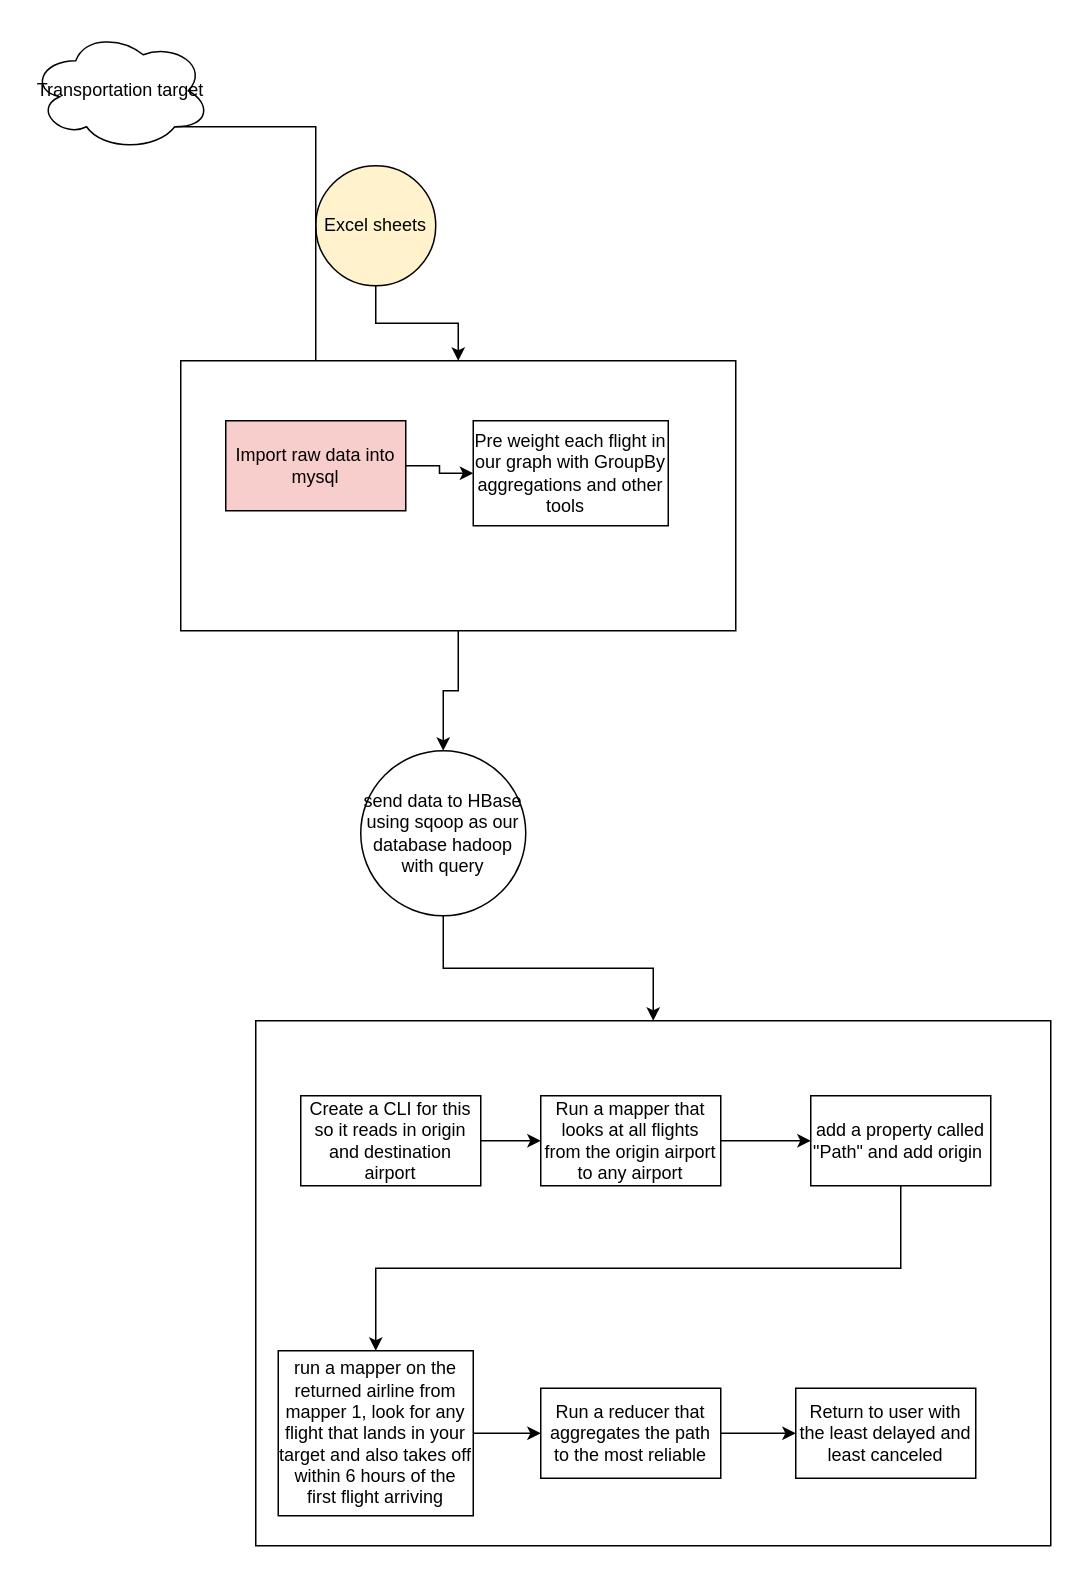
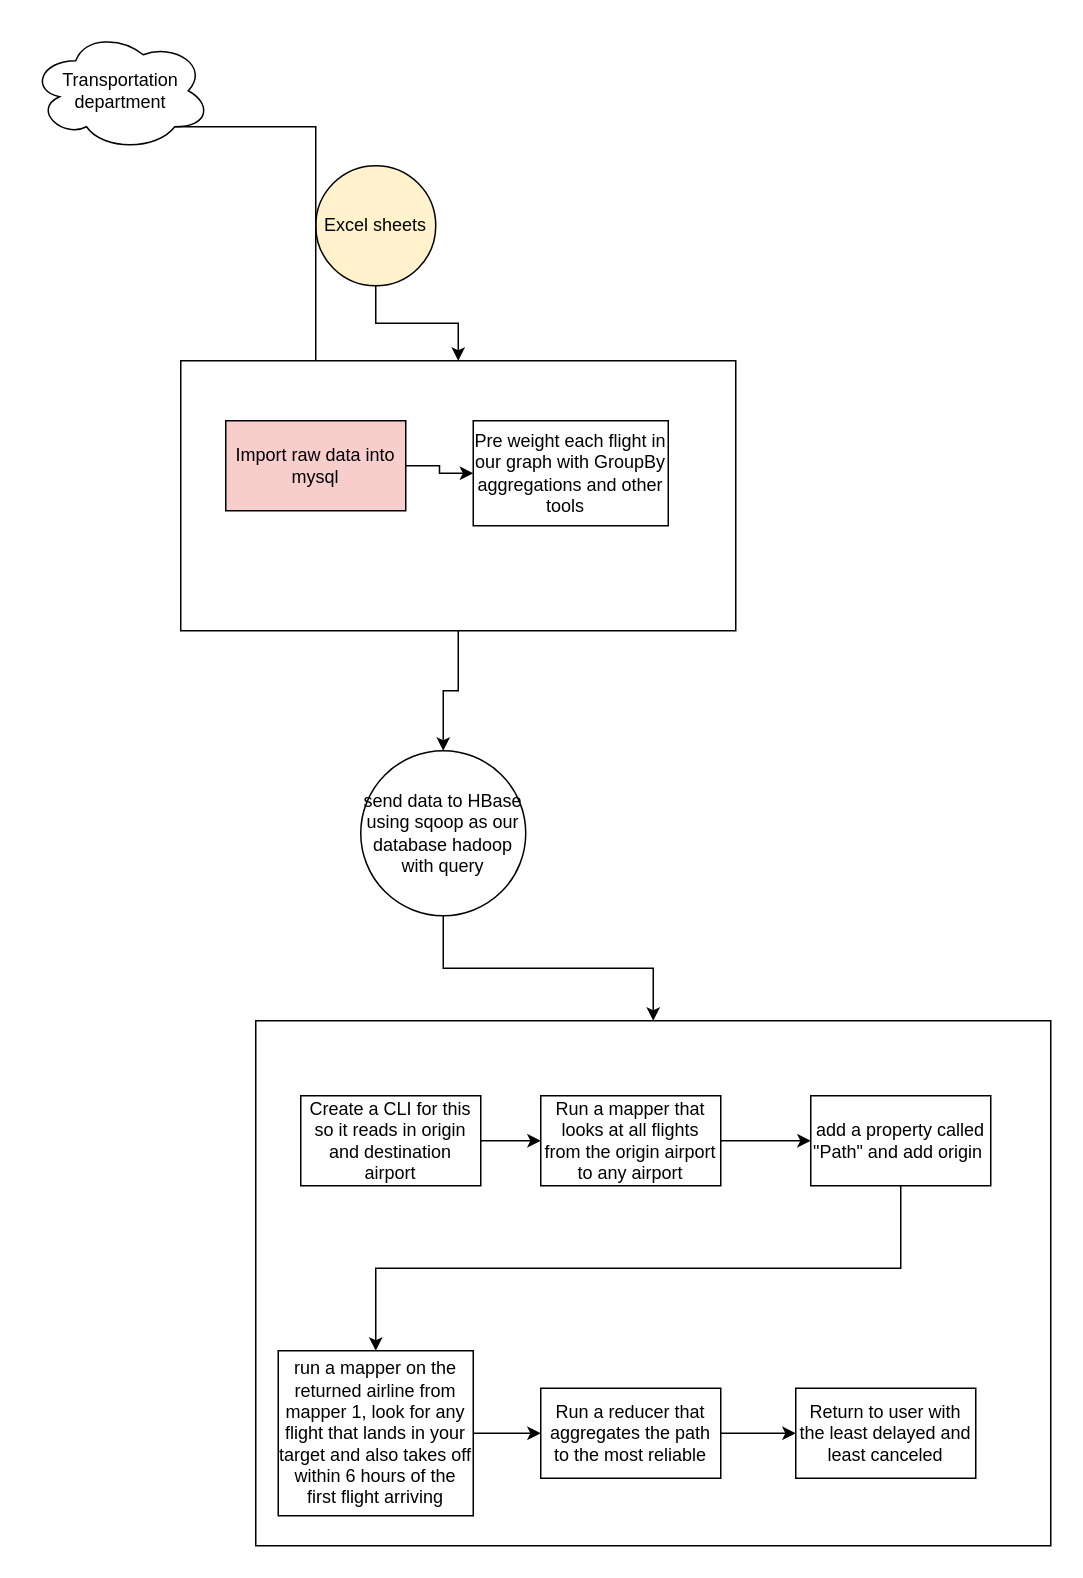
node "Transportation target": label "Transportation target" -> "Transportation department"
